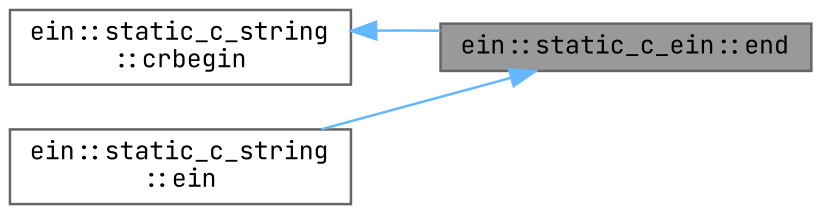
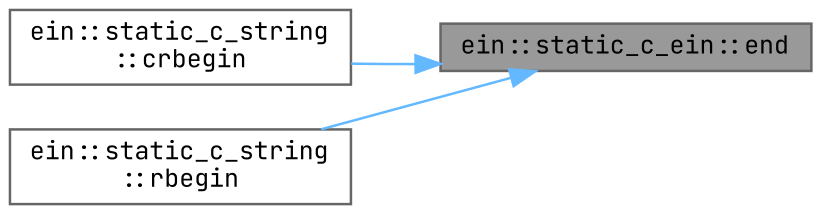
edge "ein::static_c_ein::end" -> "ein::static_c_string ::crbegin": reversed
node "ein::static_c_string ::ein": label "ein::static_c_string ::ein" -> "ein::static_c_string ::rbegin"
